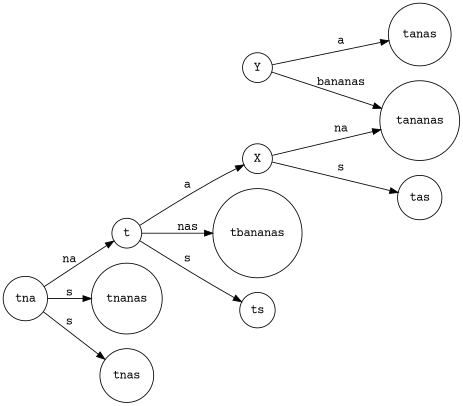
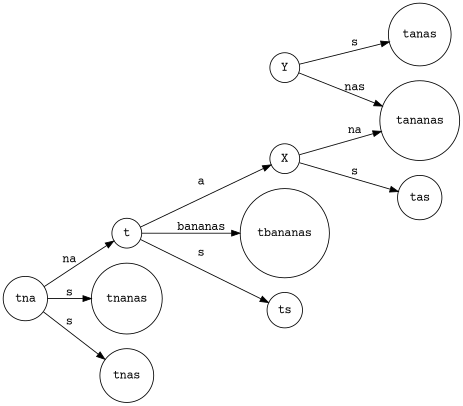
edge "Y" -> "tanas": label "a" -> "s"
edge "Y" -> "tananas": label "bananas" -> "nas"
edge "t" -> "tbananas": label "nas" -> "bananas"
